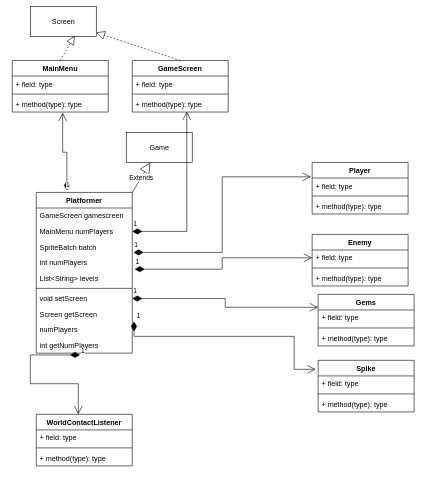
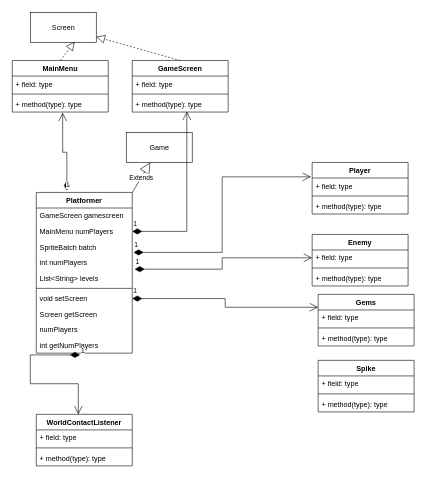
node "Screen": moved (63, 21) -> (63, 27)
edge "numPlayers" -- "Spike": removed, label "1"
